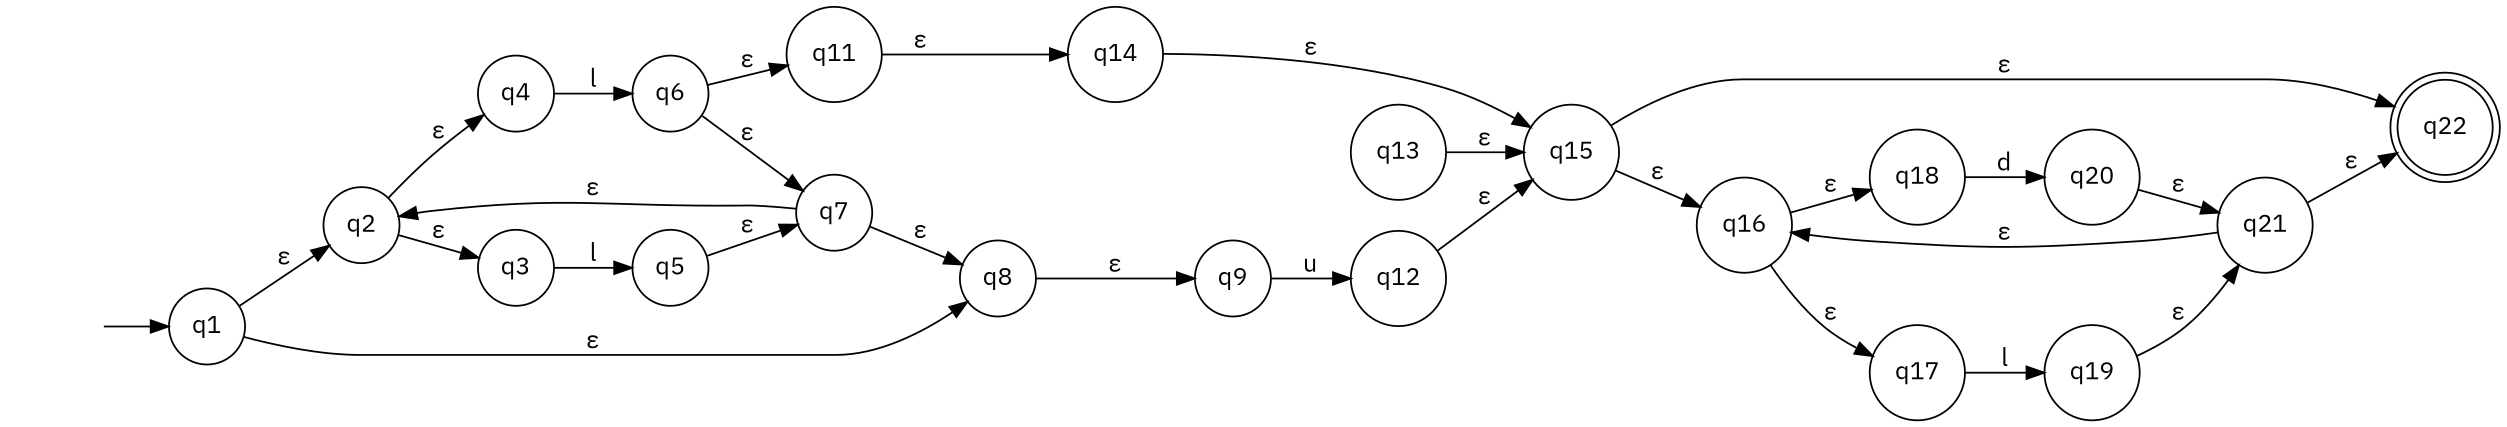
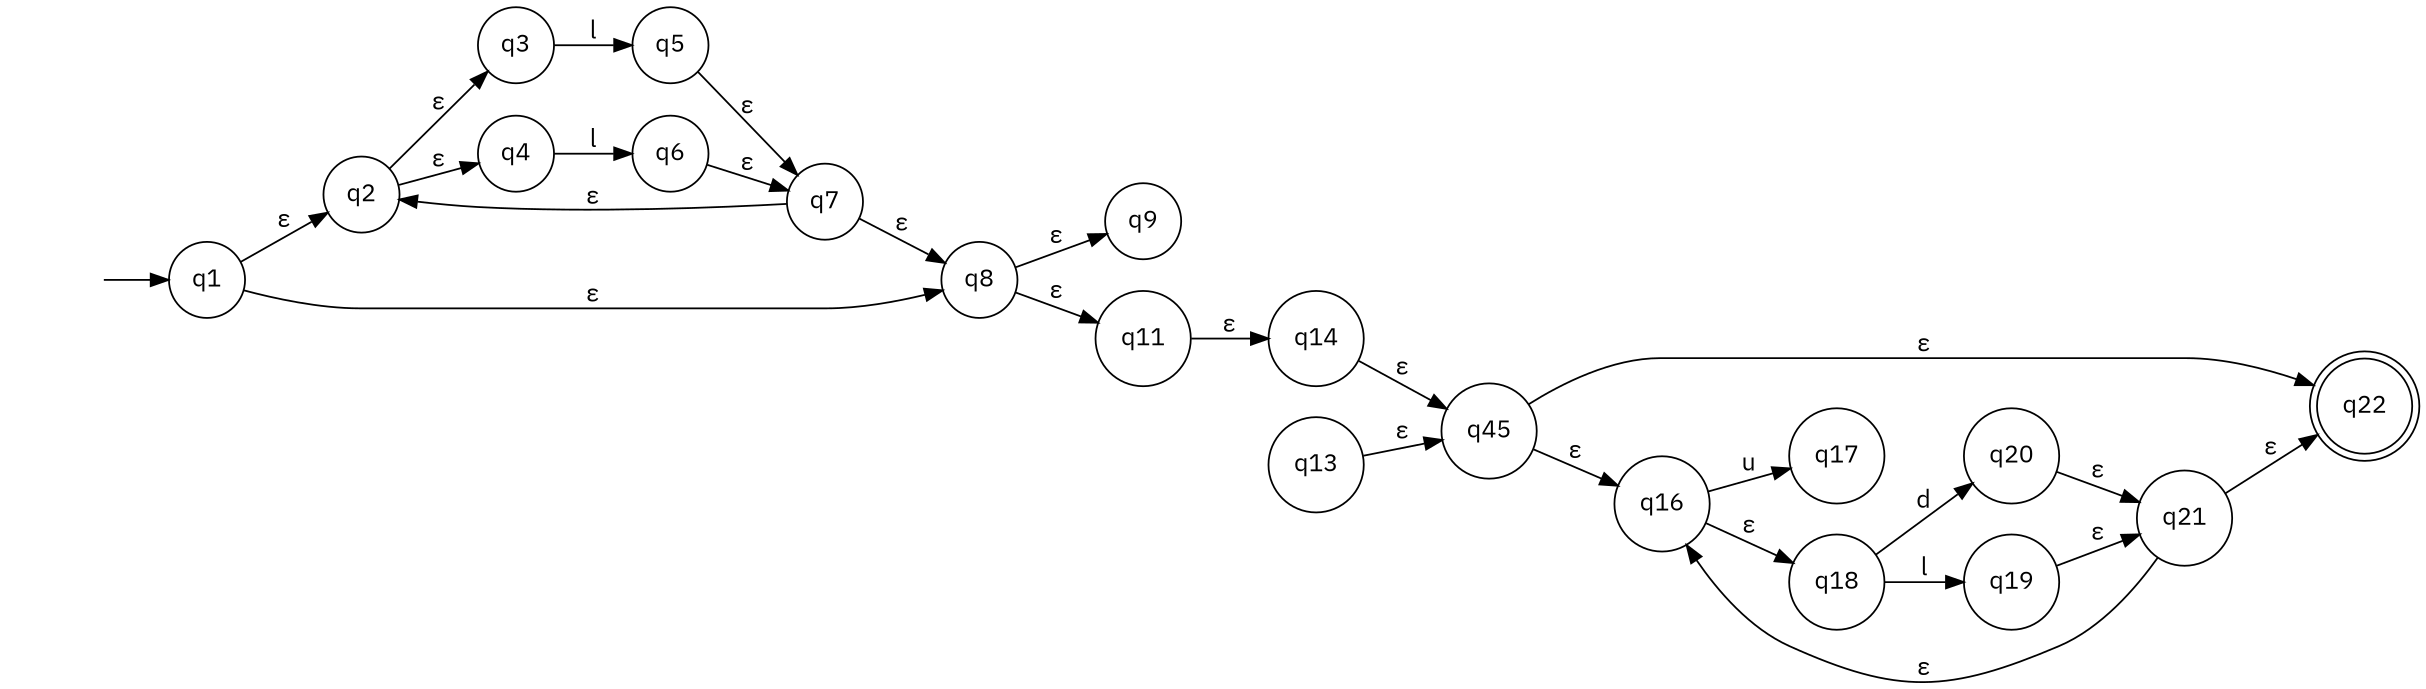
edge "q6" -> "q11": now "q8" -> "q11"
node "q15": label "q15" -> "q45"
node "q12": removed
edge "q16" -> "q17": label "ε" -> "u"
edge "q17" -> "q19": now "q18" -> "q19"
